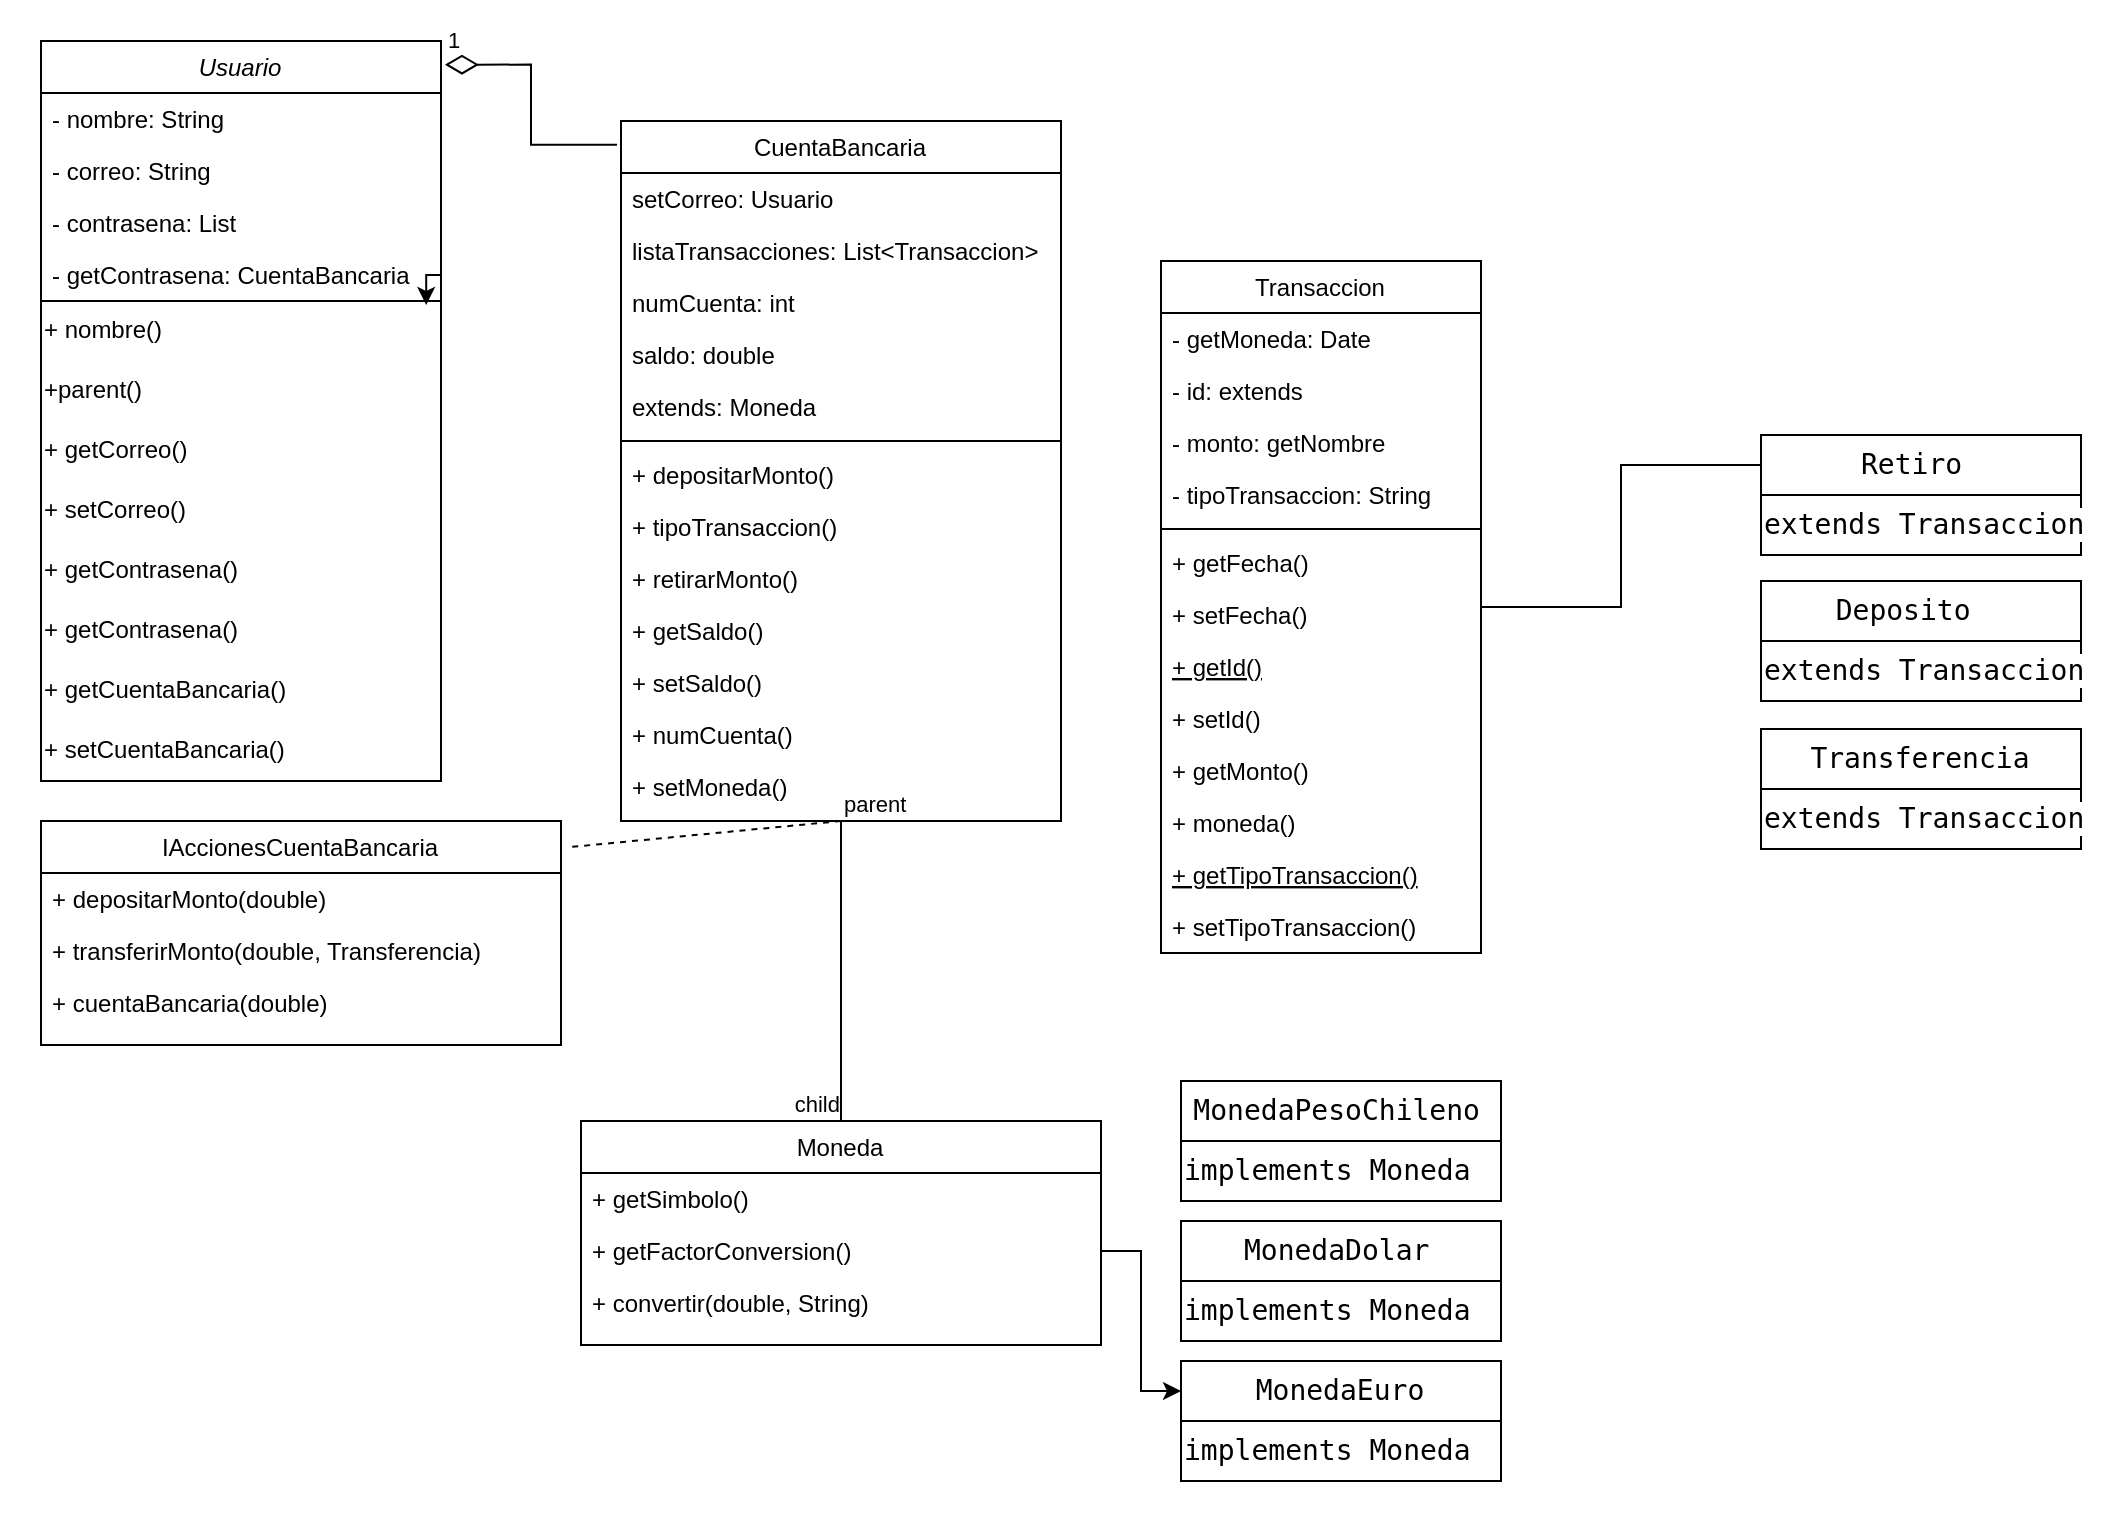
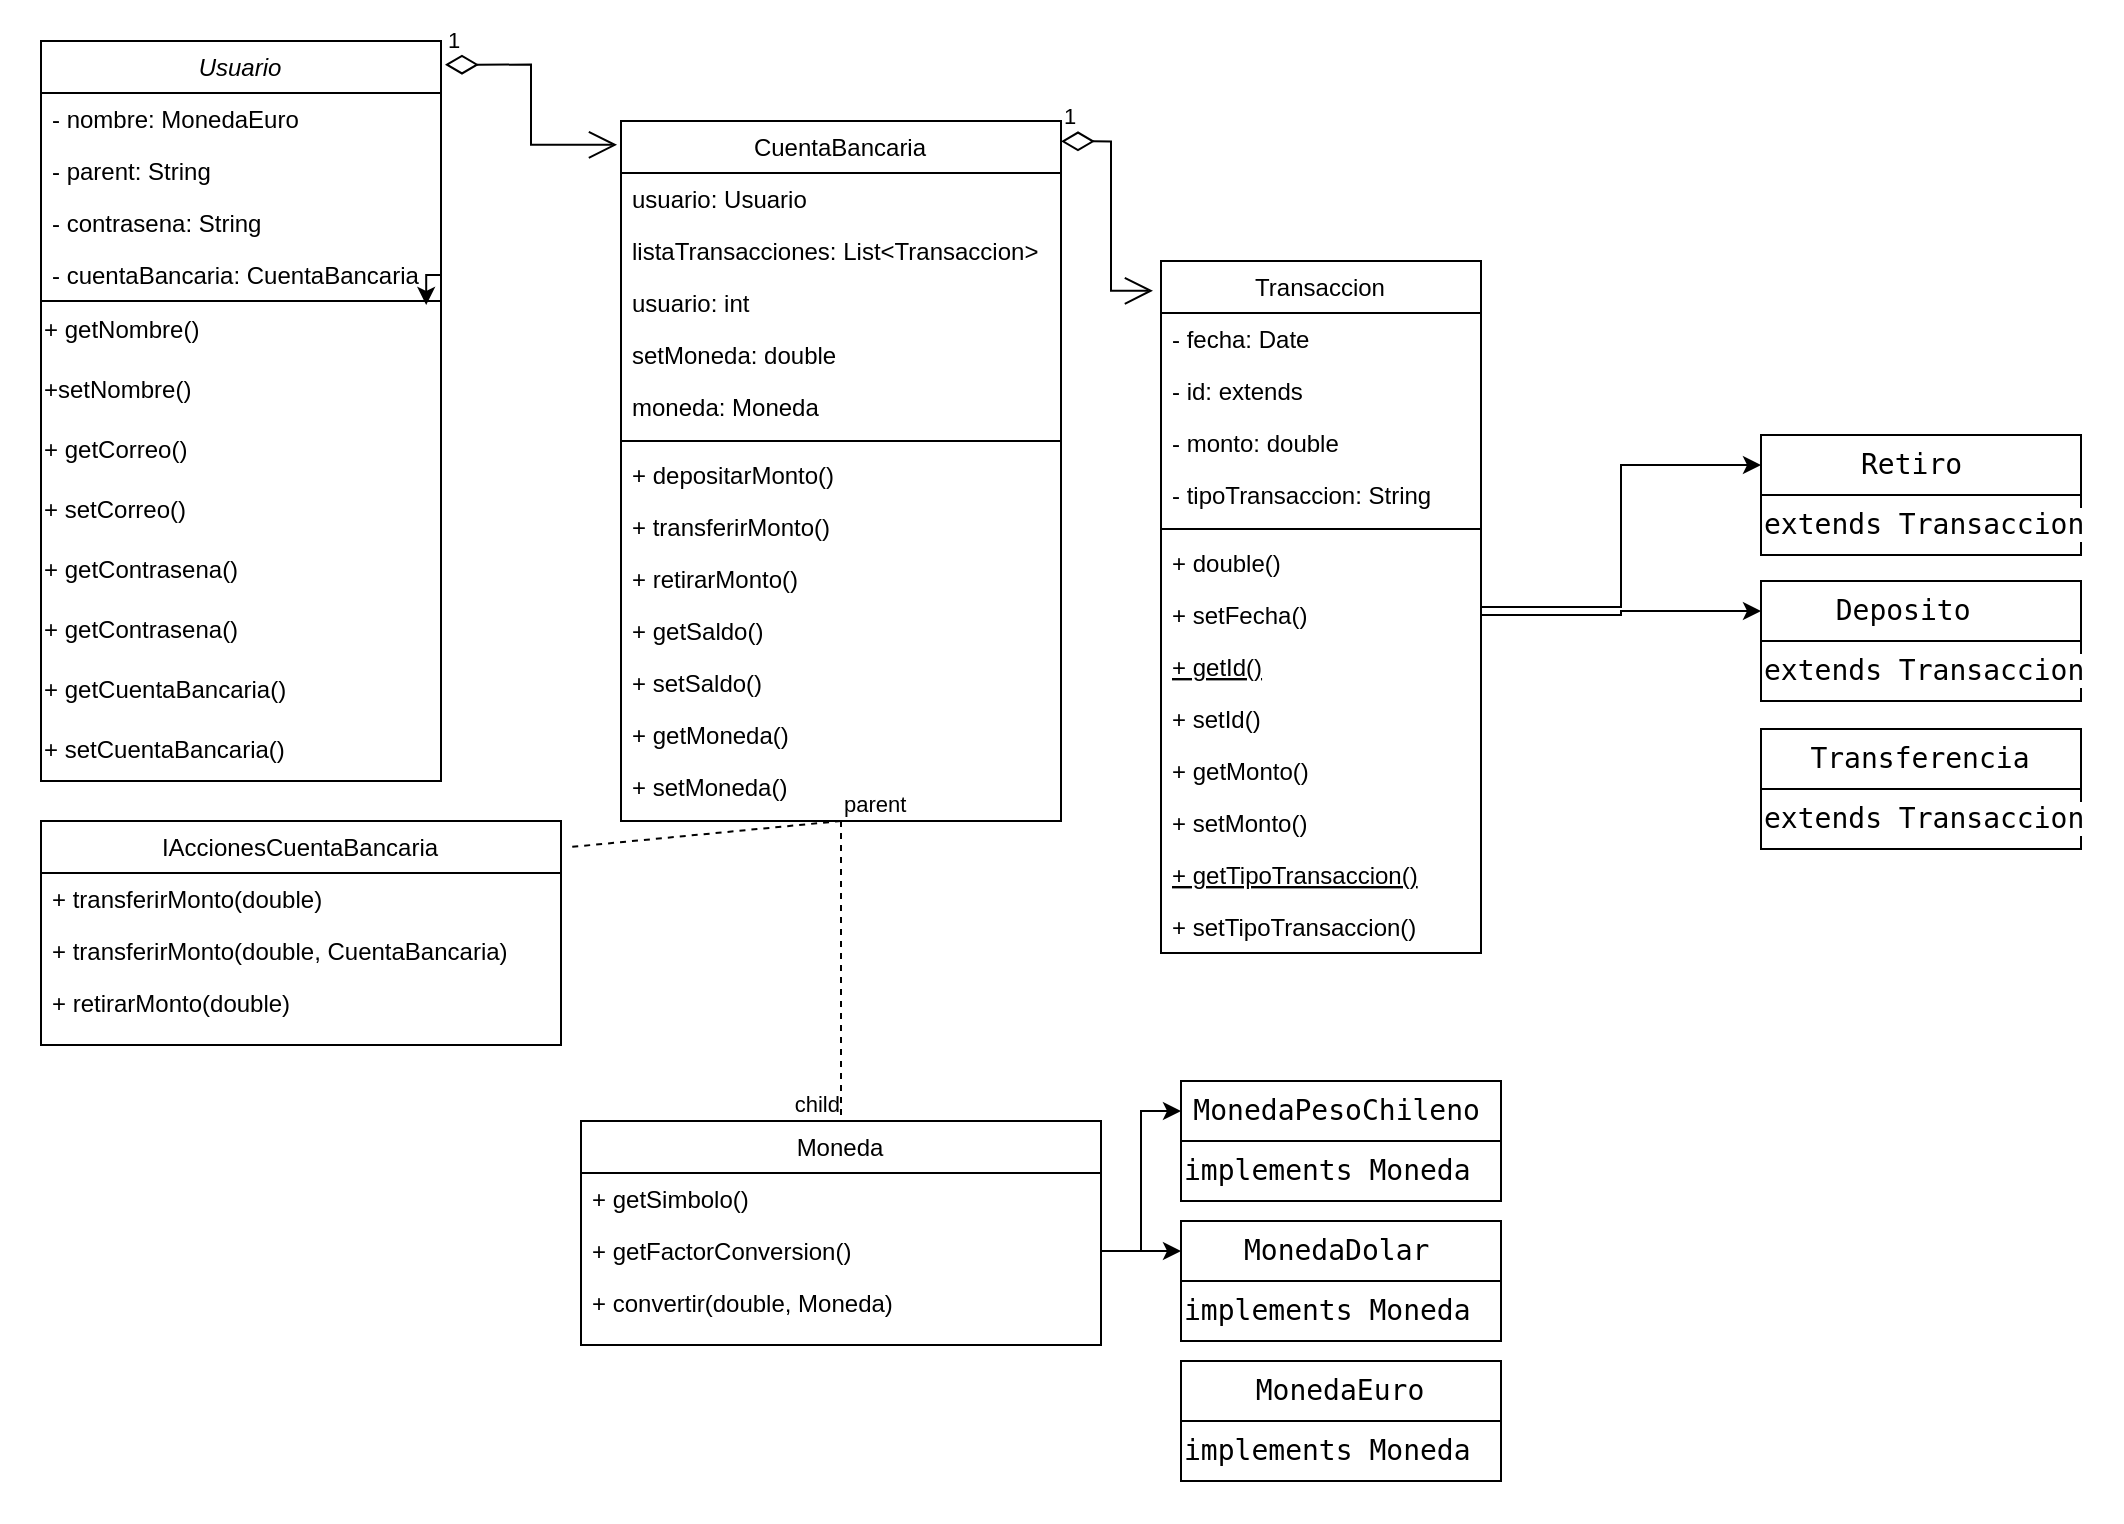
node "- nombre: String": label "- nombre: String" -> "- nombre: MonedaEuro"
edge "CuentaBancaria" -> "Usuario": arrowhead none -> open
node "- correo: String": label "- correo: String" -> "- parent: String"
node "setCorreo: Usuario": label "setCorreo: Usuario" -> "usuario: Usuario"
node "- contrasena: List": label "- contrasena: List" -> "- contrasena: String"
edge "CuentaBancaria" -- "Transaccion": added, label "1"
node "- getContrasena: CuentaBancaria": label "- getContrasena: CuentaBancaria" -> "- cuentaBancaria: CuentaBancaria"
node "numCuenta: int": label "numCuenta: int" -> "usuario: int"
node "+ nombre()": label "+ nombre()" -> "+ getNombre()"
node "- getMoneda: Date": label "- getMoneda: Date" -> "- fecha: Date"
node "saldo: double": label "saldo: double" -> "setMoneda: double"
node "+parent()": label "+parent()" -> "+setNombre()"
node "extends: Moneda": label "extends: Moneda" -> "moneda: Moneda"
node "- monto: getNombre": label "- monto: getNombre" -> "- monto: double"
edge "Retiro" -- "Transaccion": arrowhead none -> classic
node "+ tipoTransaccion()": label "+ tipoTransaccion()" -> "+ transferirMonto()"
node "+ getFecha()": label "+ getFecha()" -> "+ double()"
edge "+ setFecha()" -> "Deposito": added
node "+ numCuenta()": label "+ numCuenta()" -> "+ getMoneda()"
node "+ moneda()": label "+ moneda()" -> "+ setMonto()"
node "+ depositarMonto(double)": label "+ depositarMonto(double)" -> "+ transferirMonto(double)"
node "+ transferirMonto(double, Transferencia)": label "+ transferirMonto(double, Transferencia)" -> "+ transferirMonto(double, CuentaBancaria)"
edge "CuentaBancaria" -- "Moneda": style solid -> dashed
node "+ cuentaBancaria(double)": label "+ cuentaBancaria(double)" -> "+ retirarMonto(double)"
edge "+ getFactorConversion()" -> "MonedaPesoChileno": added
edge "+ getFactorConversion()" -> "MonedaDolar": added
node "+ convertir(double, String)": label "+ convertir(double, String)" -> "+ convertir(double, Moneda)"
edge "+ getFactorConversion()" -> "MonedaEuro": removed
